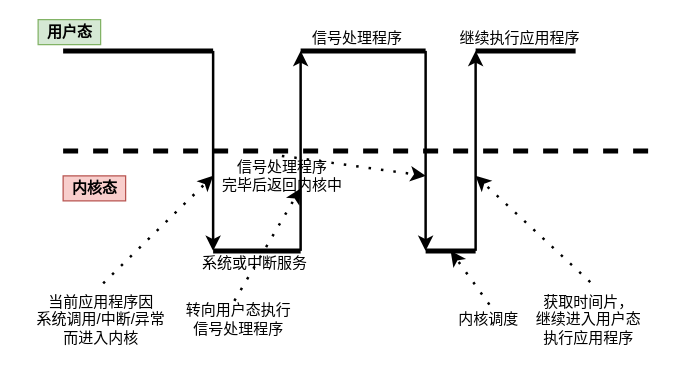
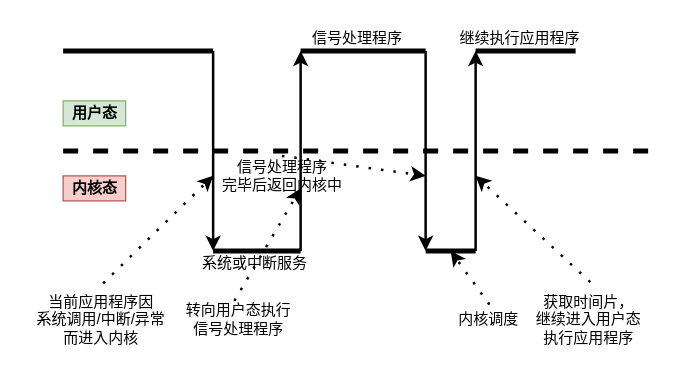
node "用户态": moved (69, 32) -> (94, 113)
